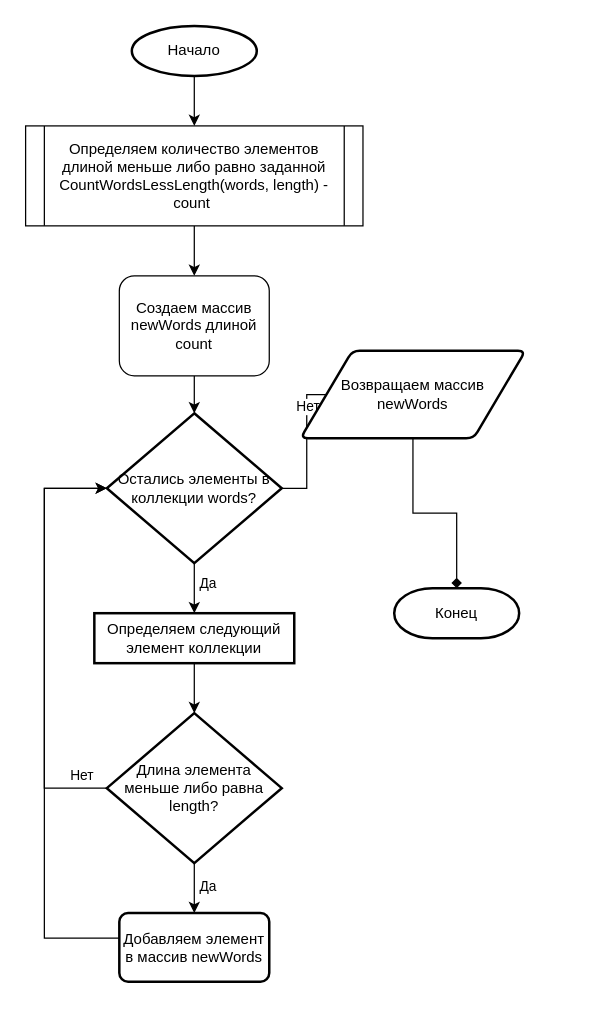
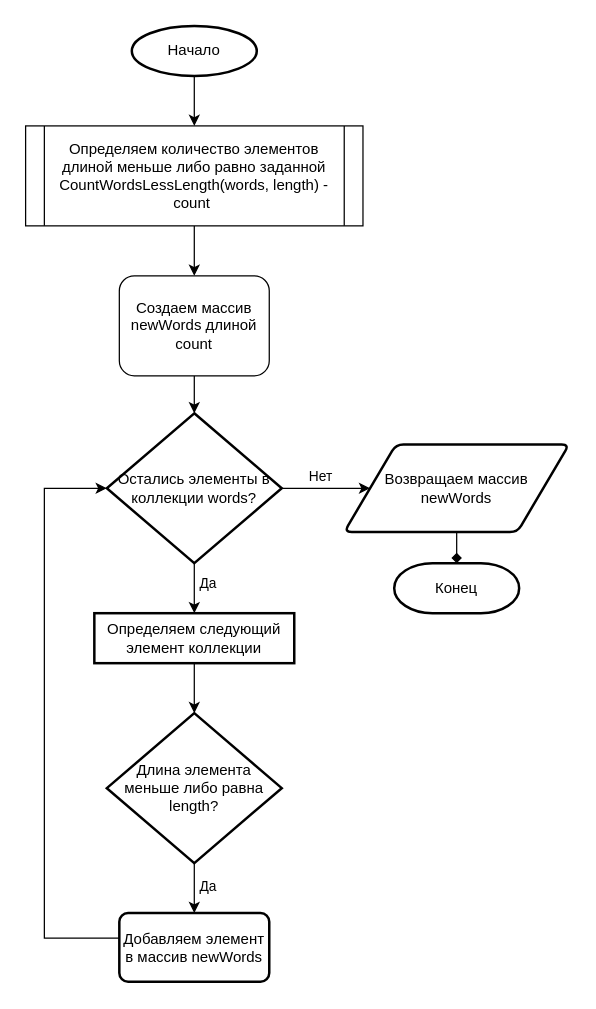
node "Возвращаем массив newWords": moved (413, 394) -> (457, 488)
node "Конец": moved (457, 613) -> (457, 588)
edge "Длина элемента меньше либо равна length?" -> "Остались элементы в коллекции words?": removed, label "Нет"
